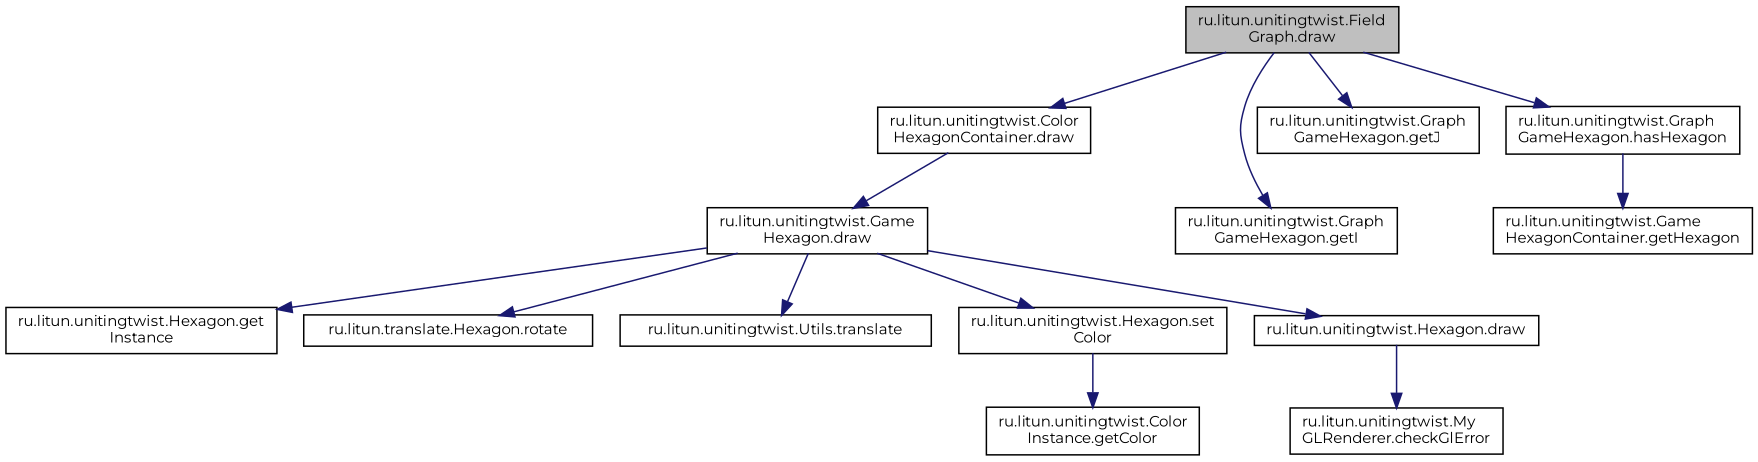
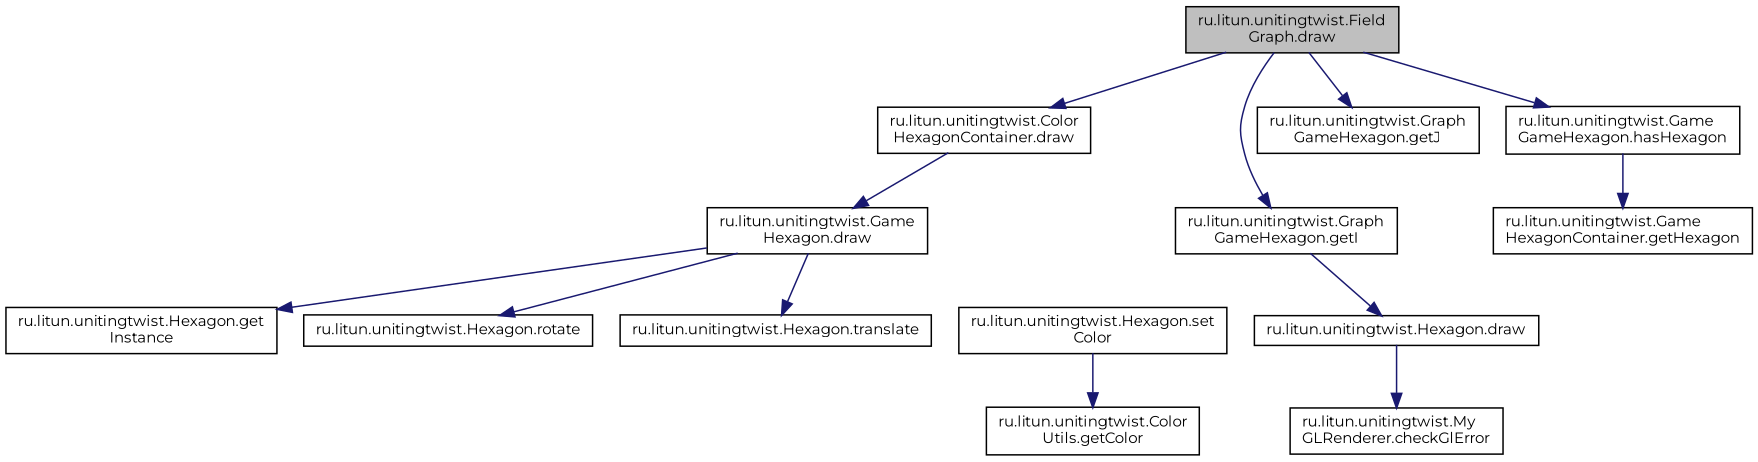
node "ru.litun.unitingtwist.Graph GameHexagon.hasHexagon": label "ru.litun.unitingtwist.Graph GameHexagon.hasHexagon" -> "ru.litun.unitingtwist.Game GameHexagon.hasHexagon"
edge "ru.litun.unitingtwist.Game Hexagon.draw" -> "ru.litun.unitingtwist.Hexagon.set Color": removed
edge "ru.litun.unitingtwist.Game Hexagon.draw" -> "ru.litun.unitingtwist.Hexagon.draw": now "ru.litun.unitingtwist.Graph GameHexagon.getI" -> "ru.litun.unitingtwist.Hexagon.draw"
node "ru.litun.translate.Hexagon.rotate": label "ru.litun.translate.Hexagon.rotate" -> "ru.litun.unitingtwist.Hexagon.rotate"
node "ru.litun.unitingtwist.Utils.translate": label "ru.litun.unitingtwist.Utils.translate" -> "ru.litun.unitingtwist.Hexagon.translate"
node "ru.litun.unitingtwist.Color Instance.getColor": label "ru.litun.unitingtwist.Color Instance.getColor" -> "ru.litun.unitingtwist.Color Utils.getColor"
